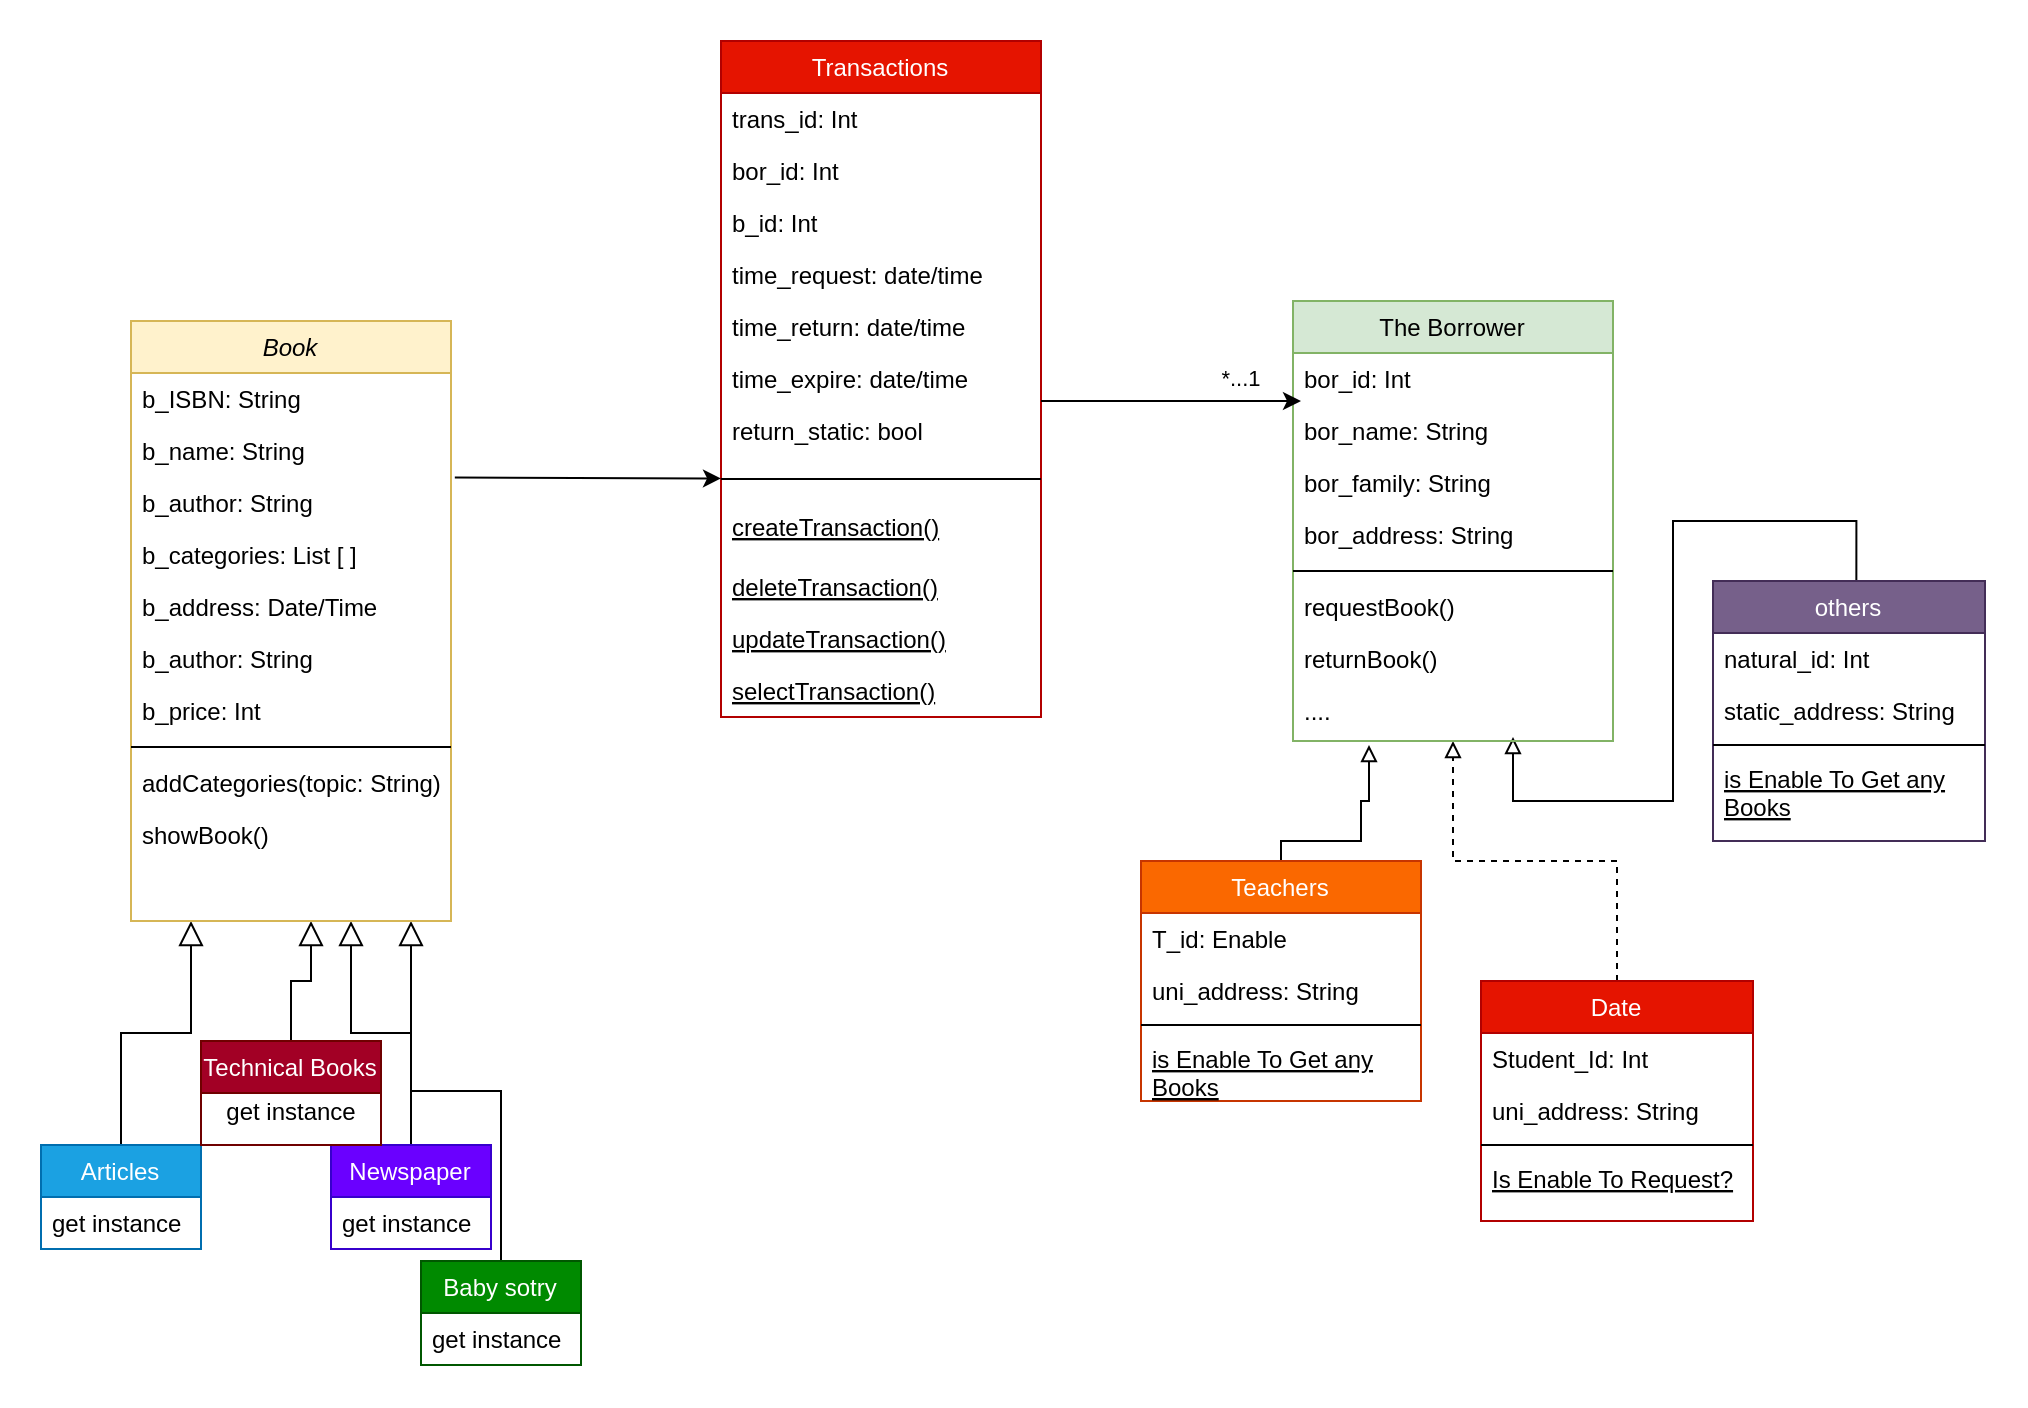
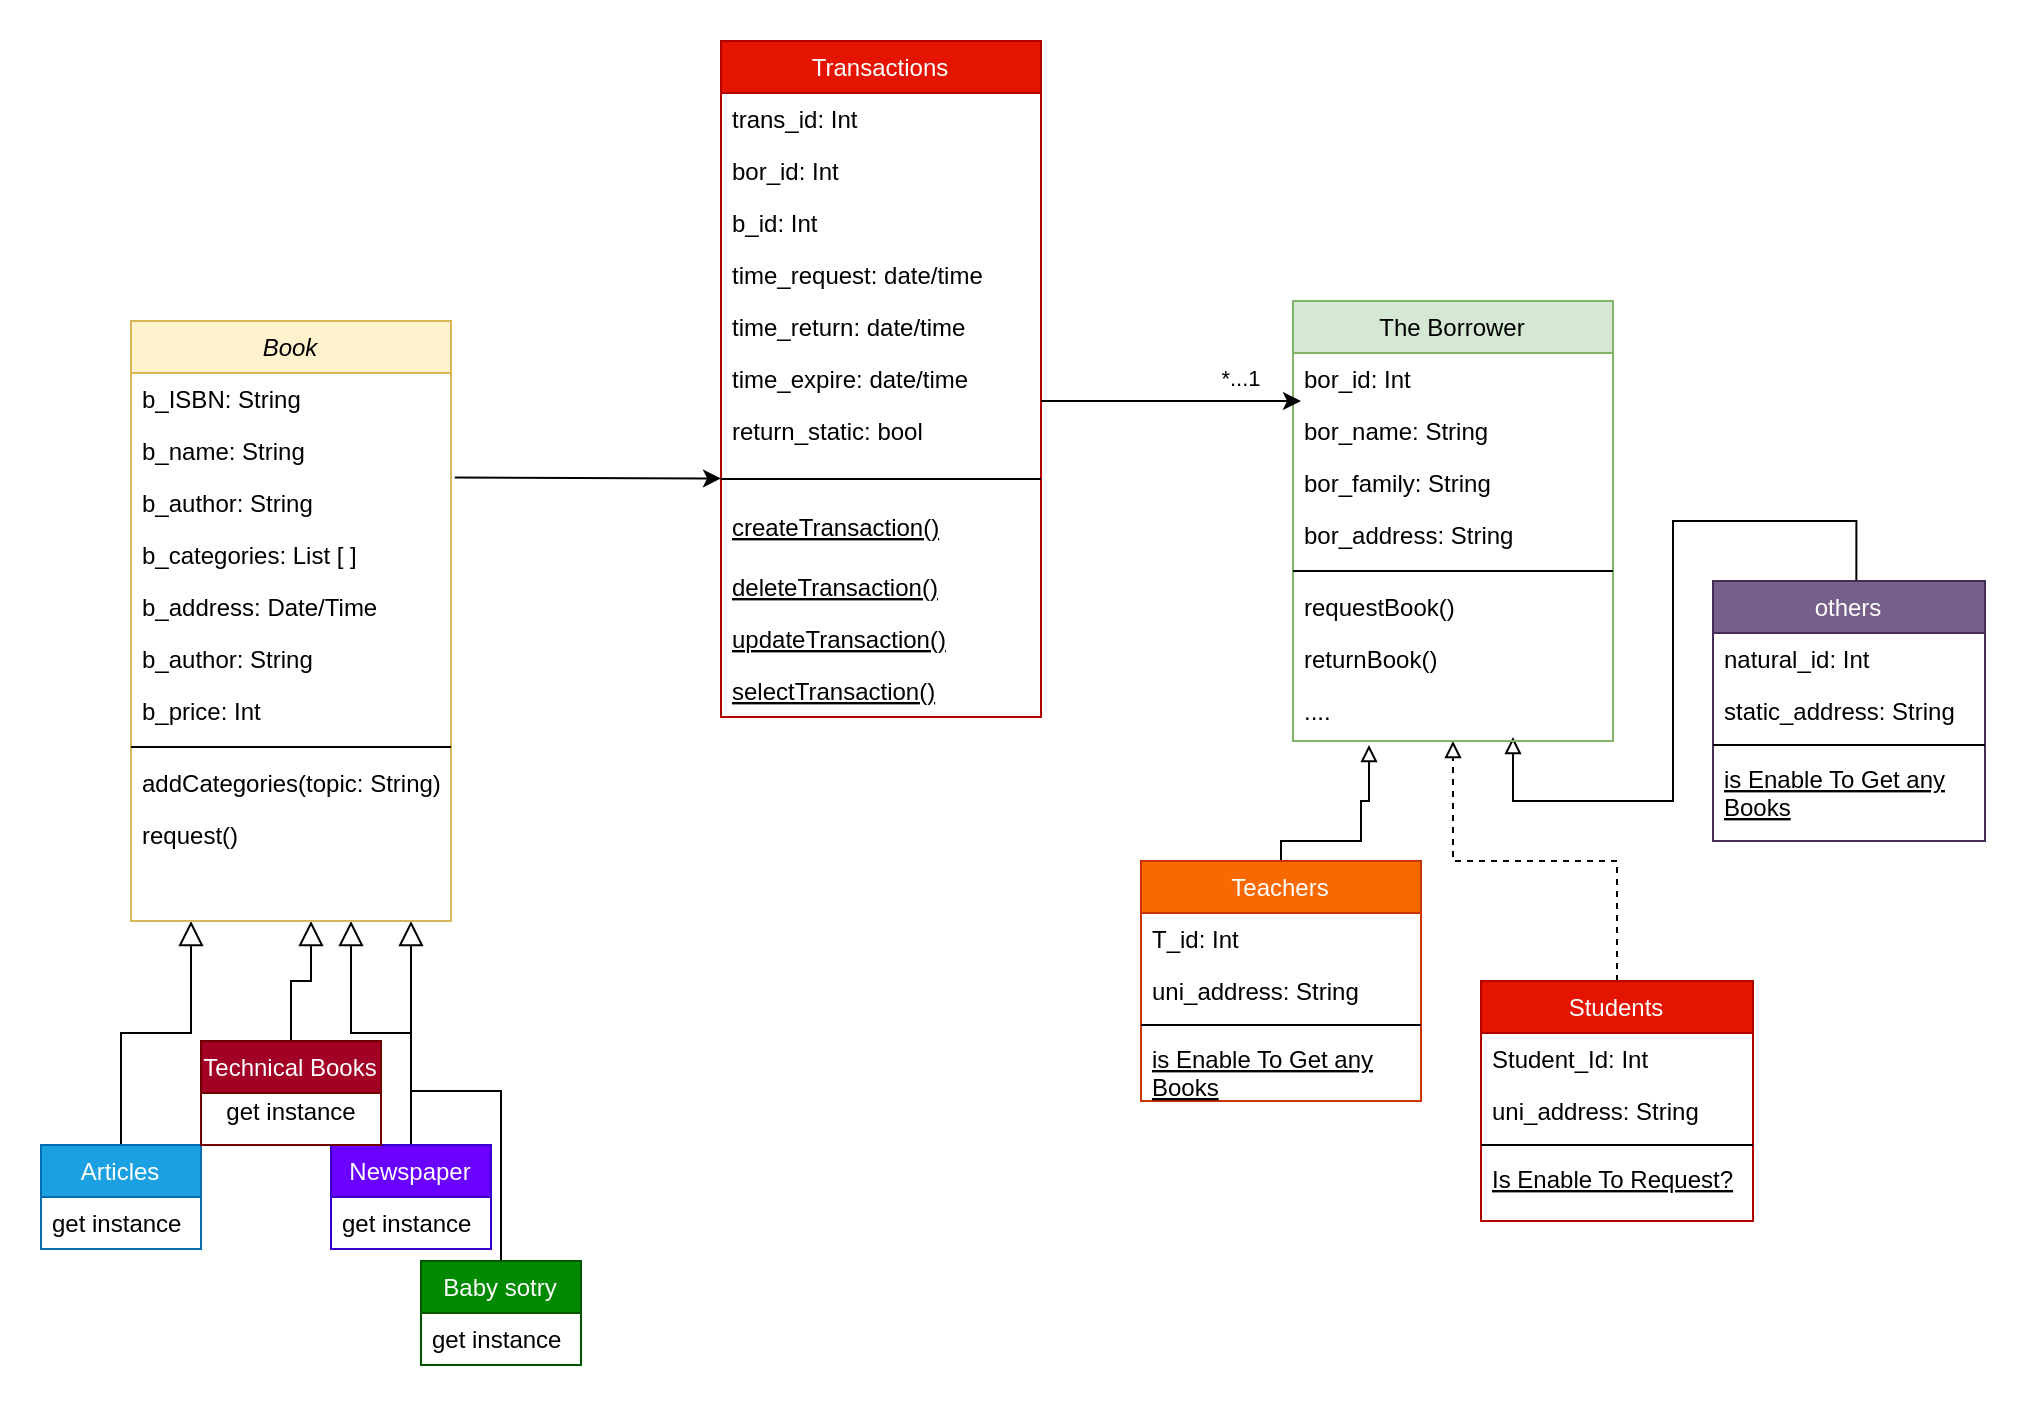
node "showBook()": label "showBook()" -> "request()"
node "T_id: Enable": label "T_id: Enable" -> "T_id: Int"
node "Date": label "Date" -> "Students"
